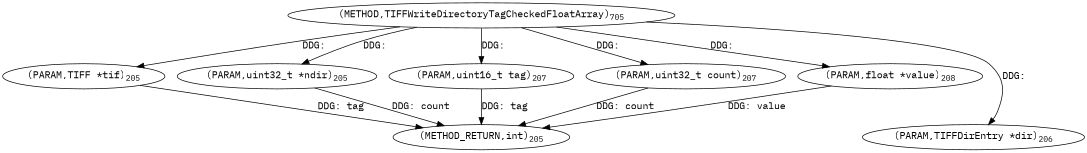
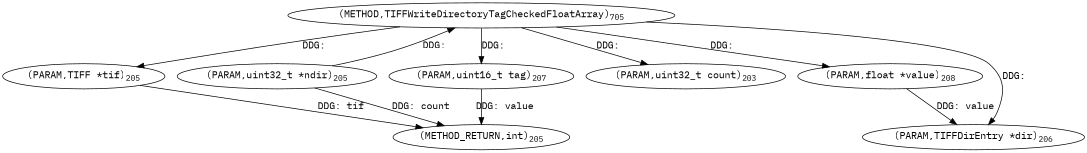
edge "(METHOD,TIFFWriteDirectoryTagCheckedFloatArray)" -> "(PARAM,uint32_t *ndir)": reversed
node "(PARAM,uint32_t count)": text "207" -> "203"
edge "(PARAM,uint32_t count)" -> "(METHOD_RETURN,int)": removed, label "DDG: count"
edge "(PARAM,TIFF *tif)" -> "(METHOD_RETURN,int)": label "DDG: tag" -> "DDG: tif"
edge "(PARAM,uint16_t tag)" -> "(METHOD_RETURN,int)": label "DDG: tag" -> "DDG: value"
edge "(PARAM,float *value)" -> "(METHOD_RETURN,int)": now "(PARAM,float *value)" -> "(PARAM,TIFFDirEntry *dir)"
